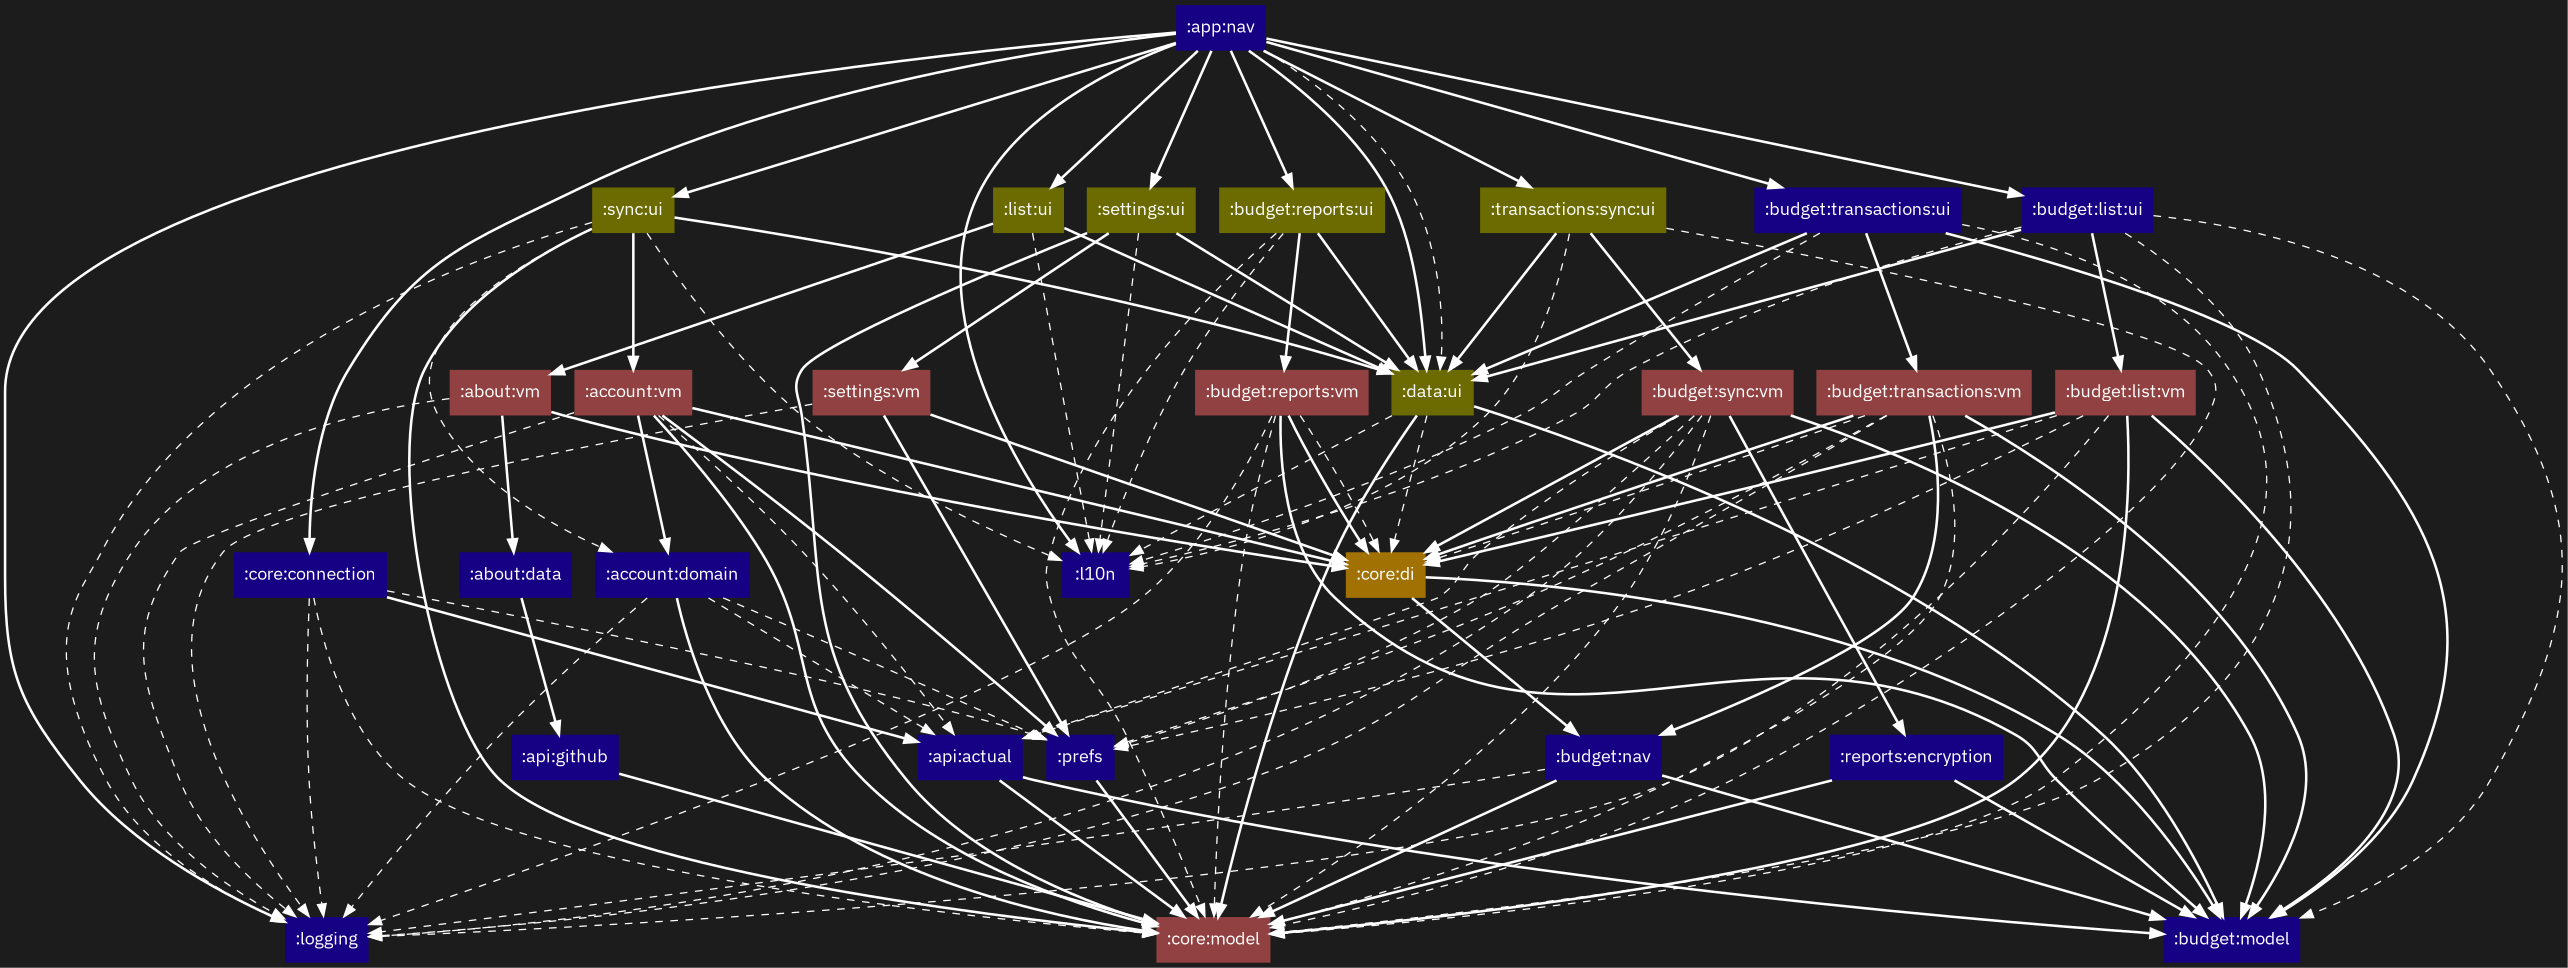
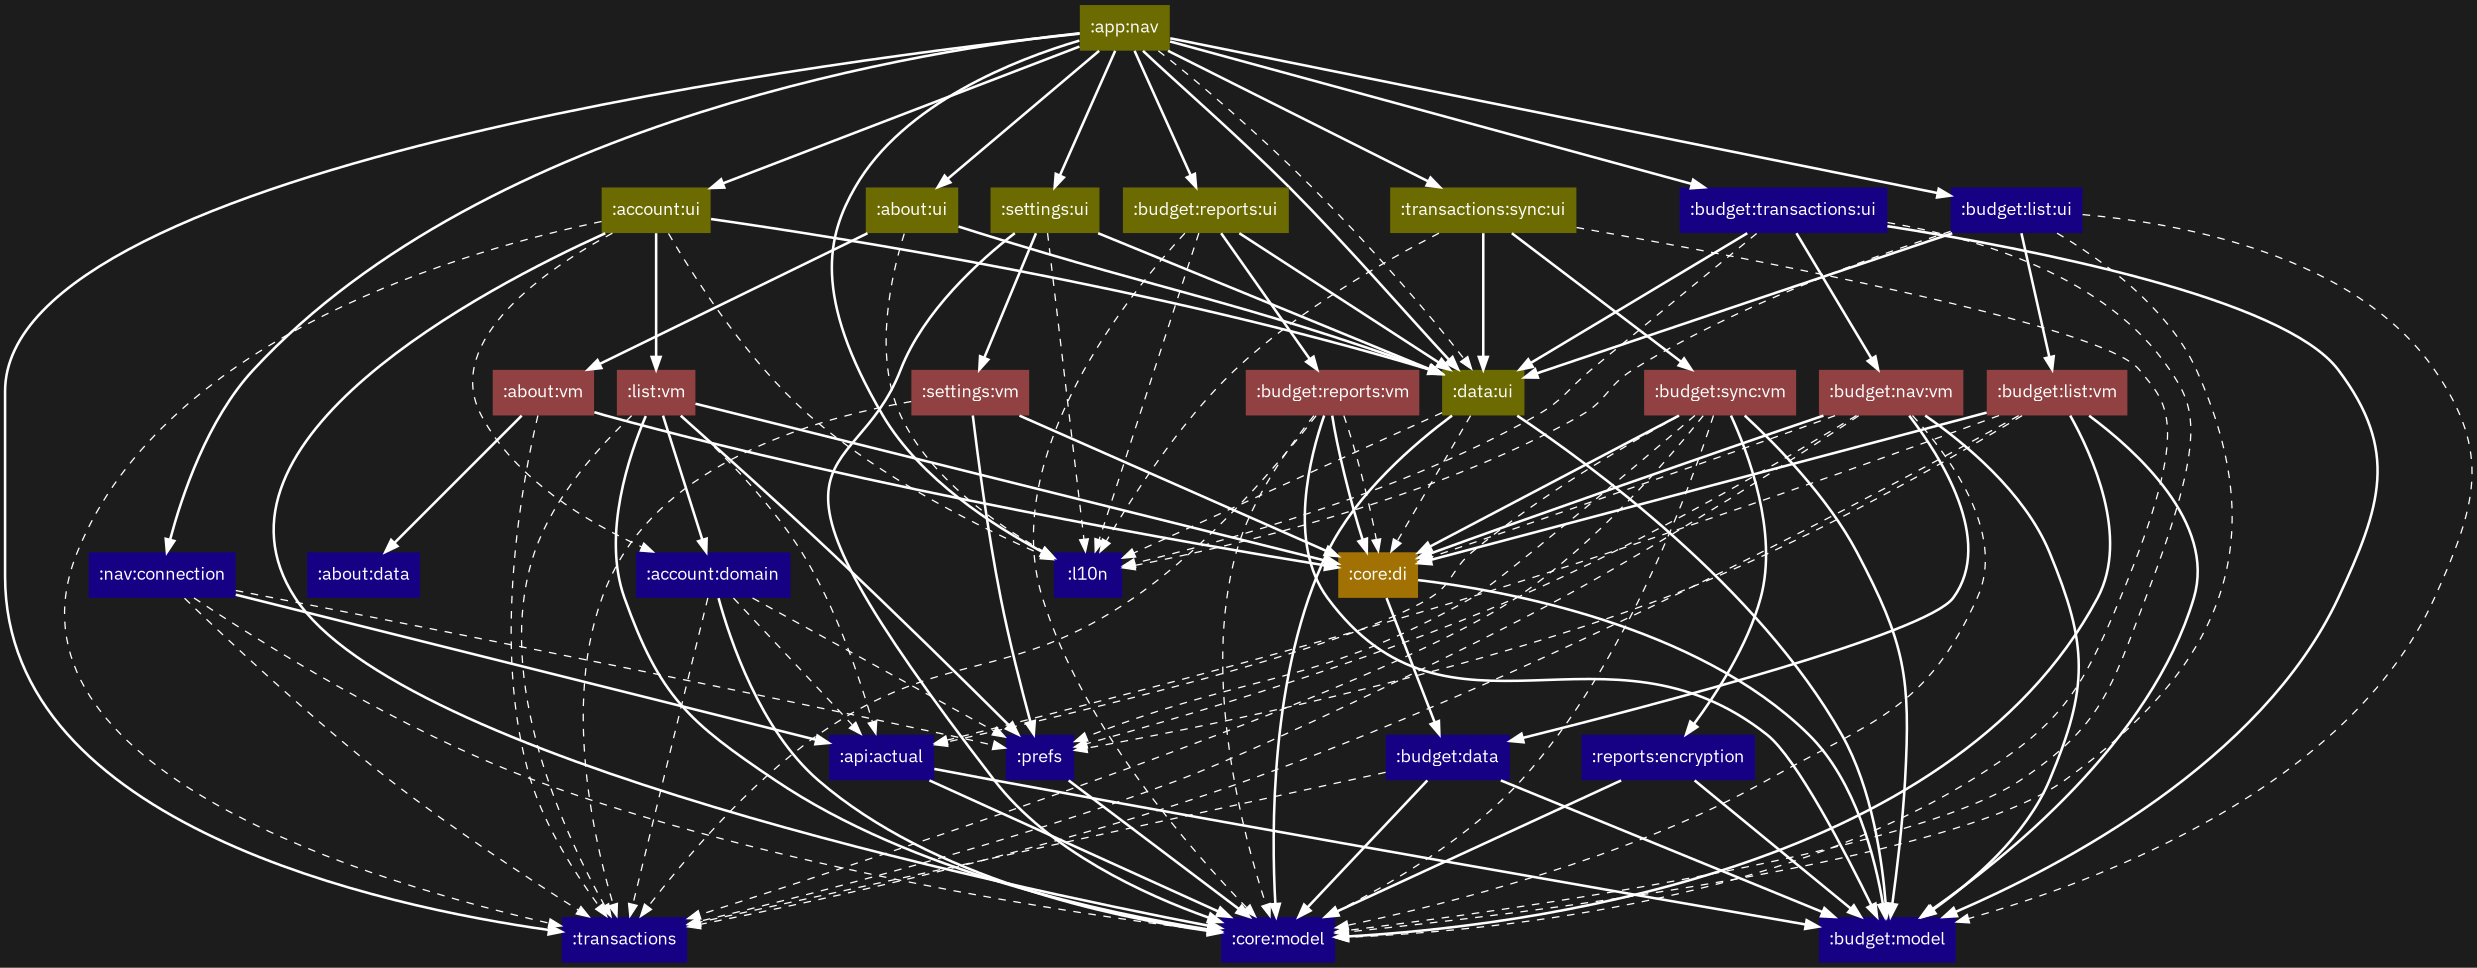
node ":app:nav": fillcolor #160185 -> #6b6b01
node ":sync:ui": label ":sync:ui" -> ":account:ui"
node ":list:ui": label ":list:ui" -> ":about:ui"
node ":account:vm": label ":account:vm" -> ":list:vm"
node ":budget:transactions:vm": label ":budget:transactions:vm" -> ":budget:nav:vm"
node ":core:connection": label ":core:connection" -> ":nav:connection"
node ":api:github": removed
node ":budget:nav": label ":budget:nav" -> ":budget:data"
node ":logging": label ":logging" -> ":transactions"
node ":core:model": fillcolor #914141 -> #160185
